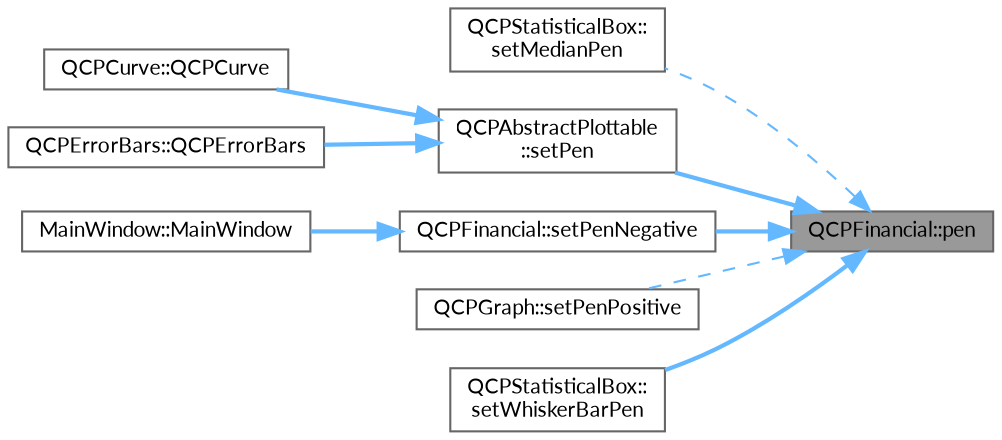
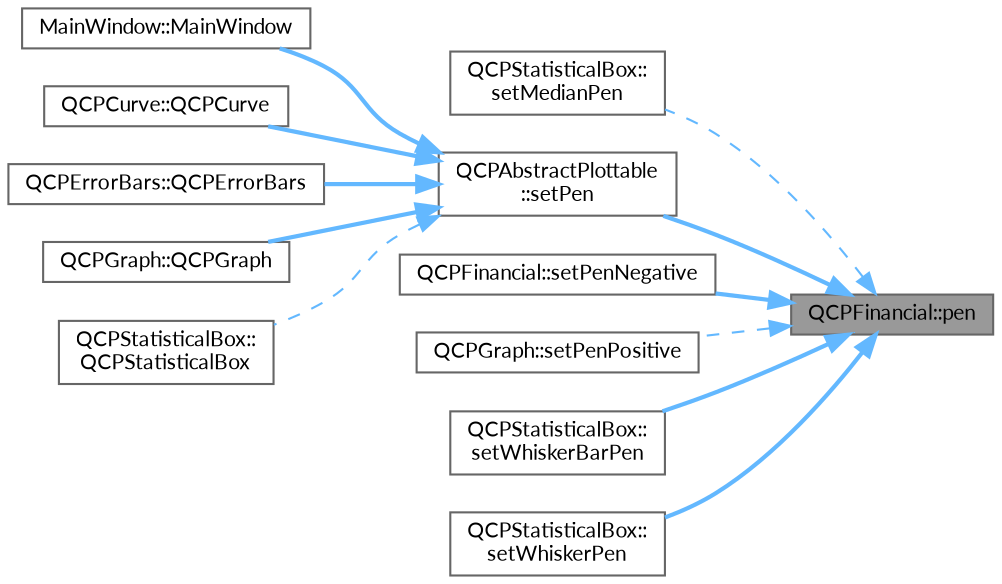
edge "MainWindow::MainWindow" -> "QCPFinancial::setPenNegative": now "MainWindow::MainWindow" -> "QCPAbstractPlottable ::setPen"
node "QCPGraph::QCPGraph": added
node "QCPStatisticalBox:: QCPStatisticalBox": added
node "QCPStatisticalBox:: setWhiskerPen": added
